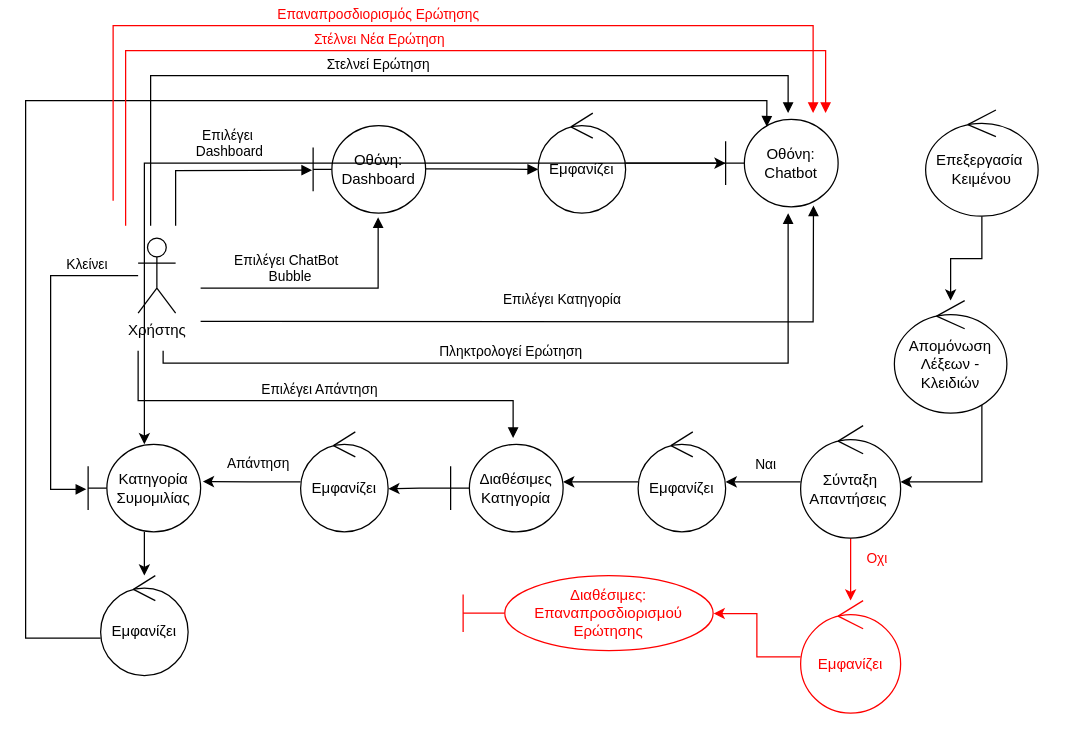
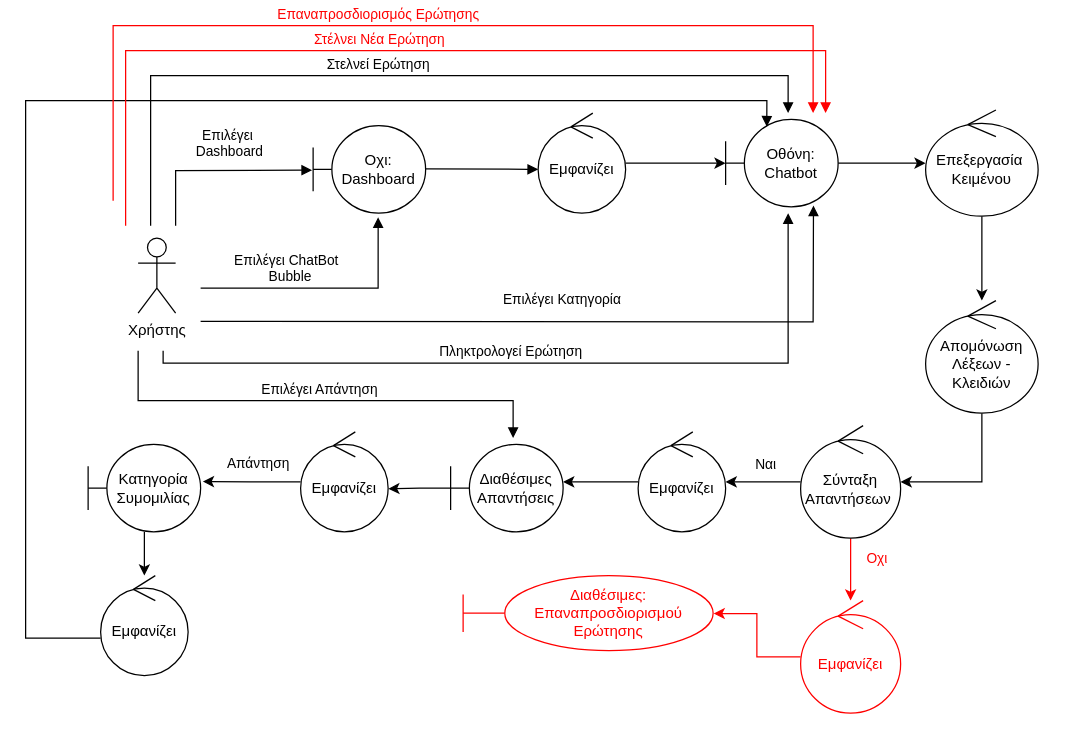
edge "Οθόνη: Chatbot" -> "Κατηγορία Συμομιλίας": now "Οθόνη: Chatbot" -> "Επεξεργασία Κειμένου"
node "Οθόνη: Dashboard": label "Οθόνη: Dashboard" -> "Οχι: Dashboard"
edge "Χρήστης" -> "Κατηγορία Συμομιλίας": removed, label "Κλείνει"
node "Απομόνωση Λέξεων - Κλειδιών": moved (951, 357) -> (982, 357)
node "Διαθέσιμες Κατηγορία": label "Διαθέσιμες Κατηγορία" -> "Διαθέσιμες Απαντήσεις"
node "Σύνταξη Απαντήσεις": label "Σύνταξη Απαντήσεις" -> "Σύνταξη Απαντήσεων"
